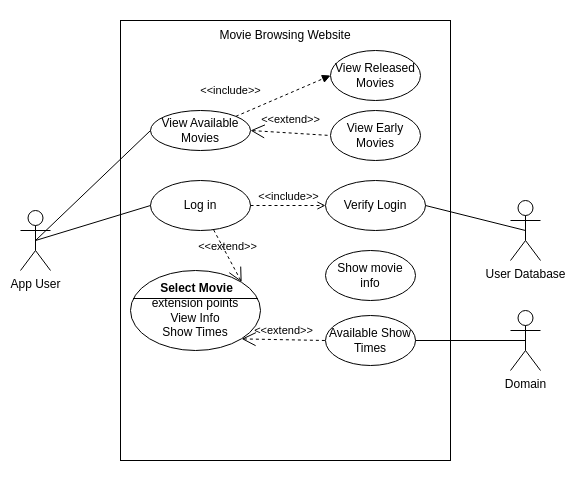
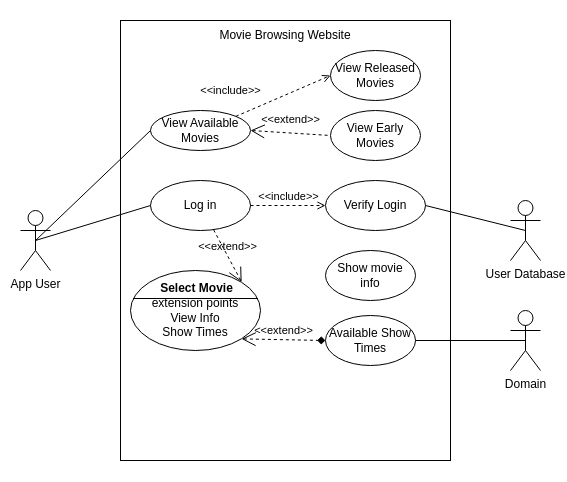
edge "View Available Movies" -> "View Released Movies": arrowhead block -> open
edge "Available Show Times" -> "extension points View Info Show Times": arrowhead none -> diamond
